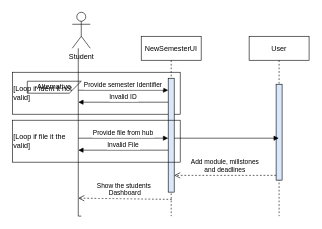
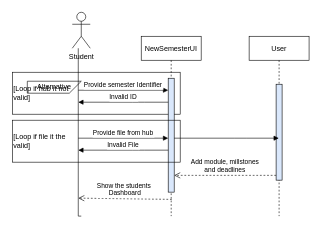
node "[Loop if ident it not valid]": label "[Loop if ident it not valid]" -> "[Loop if hub it not valid]"
